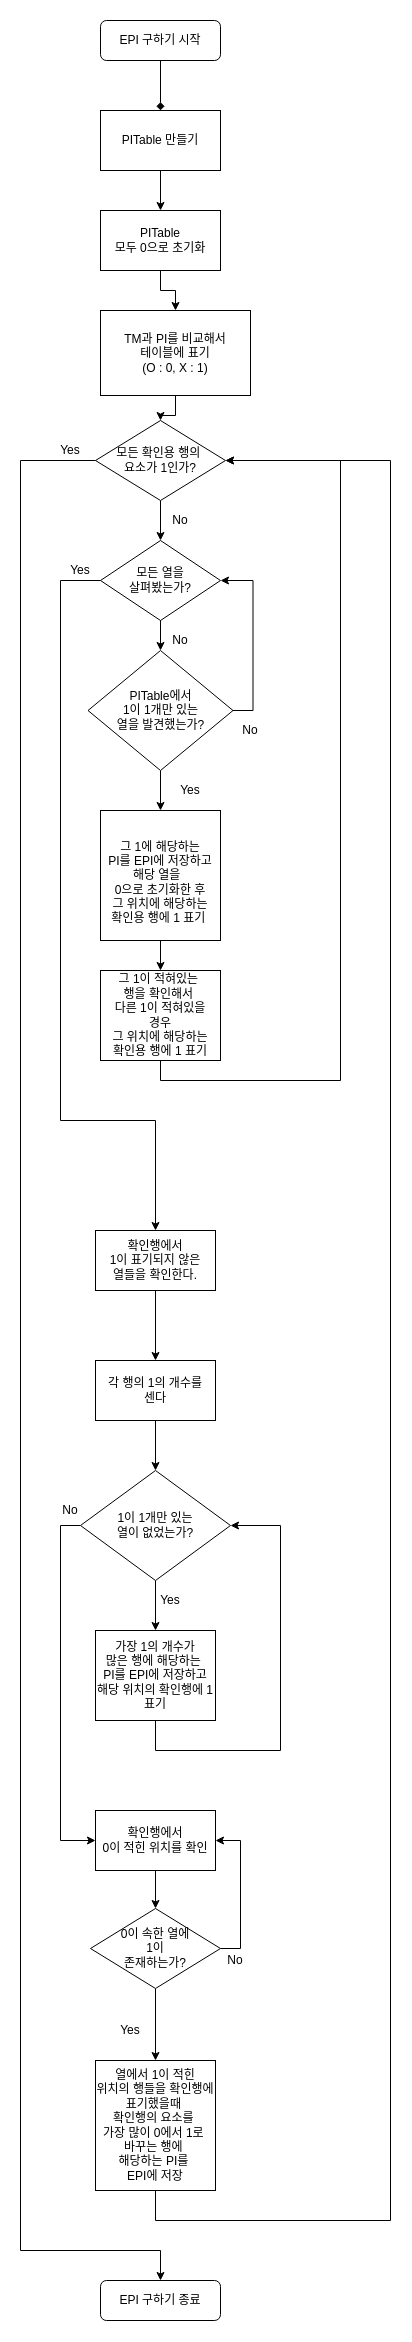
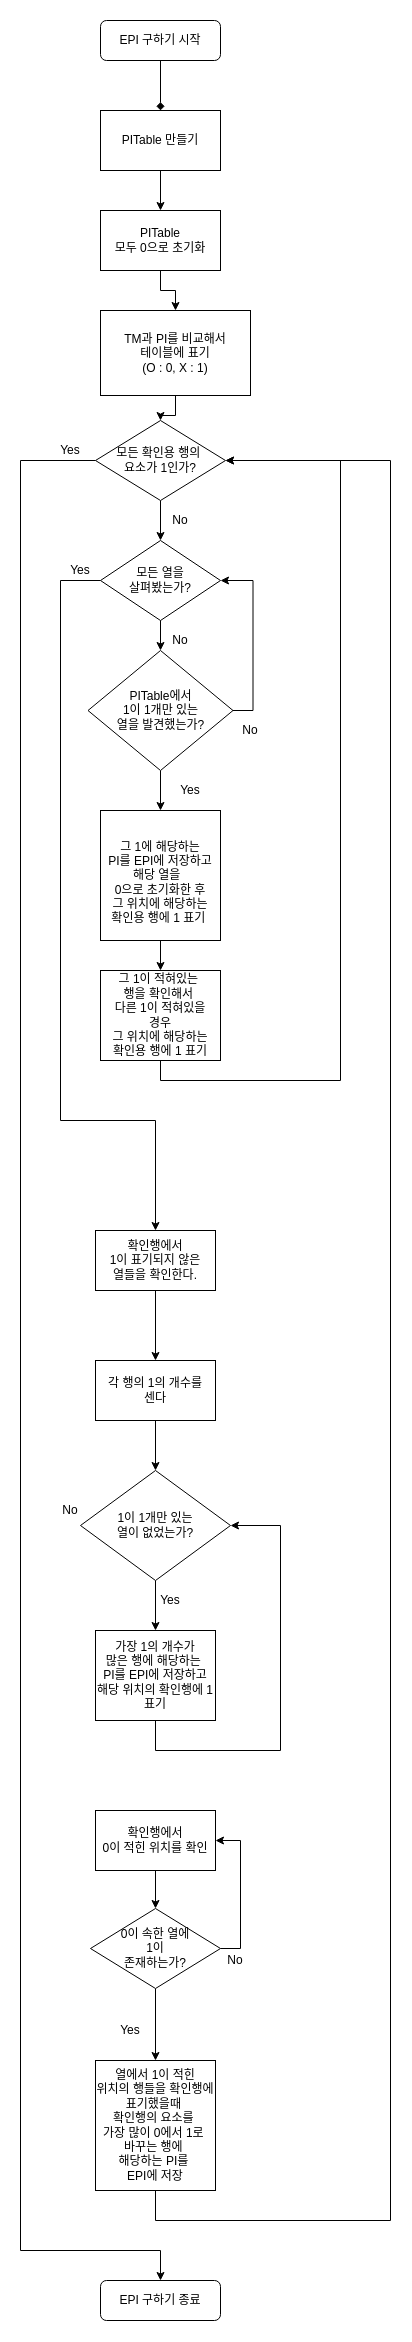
edge "1이 1개만 있는 열이 없었는가?" -> "확인행에서 0이 적힌 위치를 확인": removed
